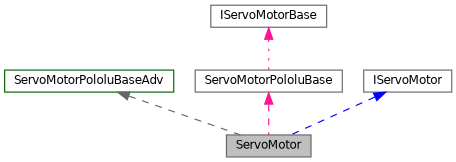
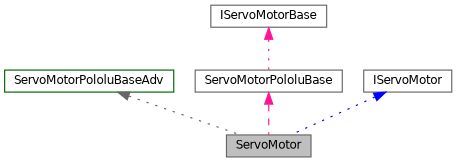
edge "ServoMotor" -> "ServoMotorPololuBaseAdv": style dashed -> dotted
edge "ServoMotor" -> "IServoMotor": style dashed -> dotted
